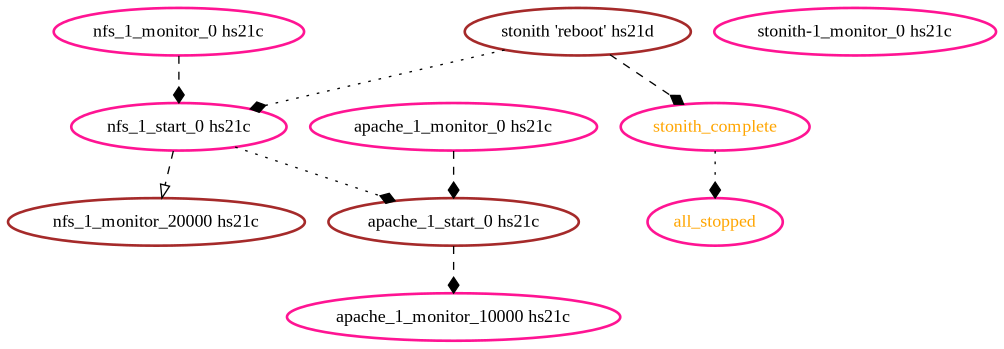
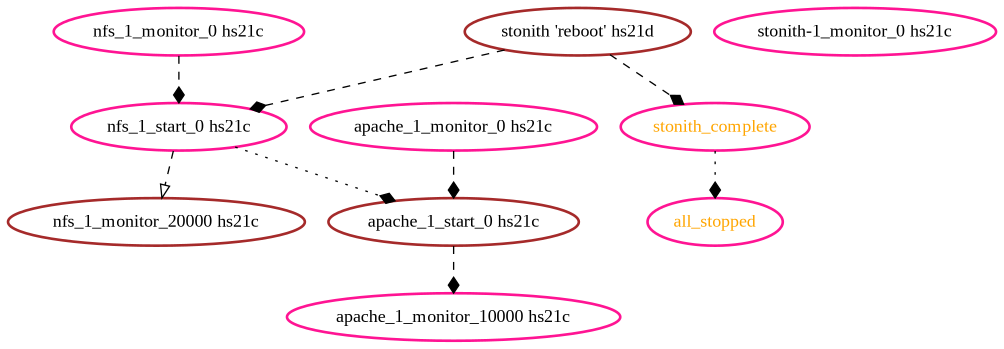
edge "stonith 'reboot' hs21d" -> "nfs_1_start_0 hs21c": style dotted -> dashed
